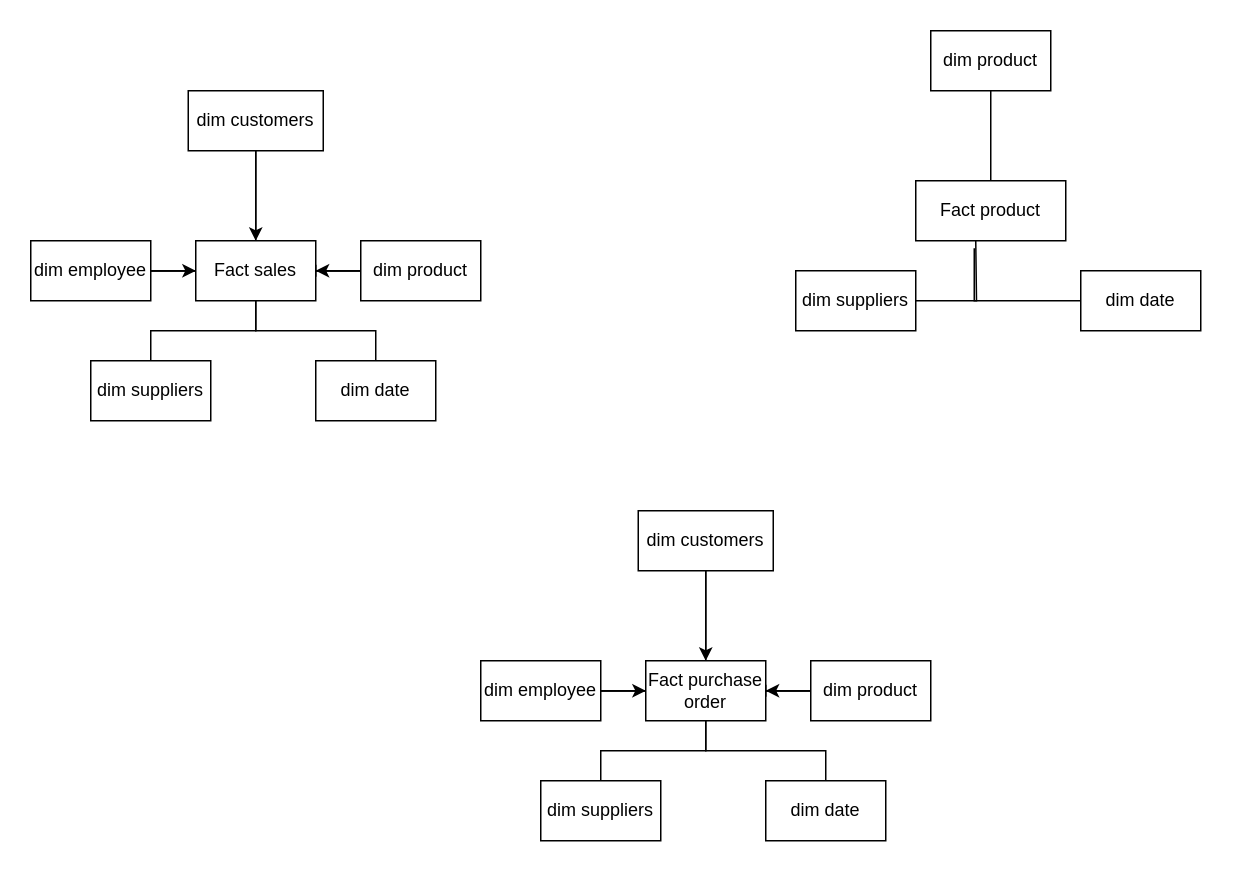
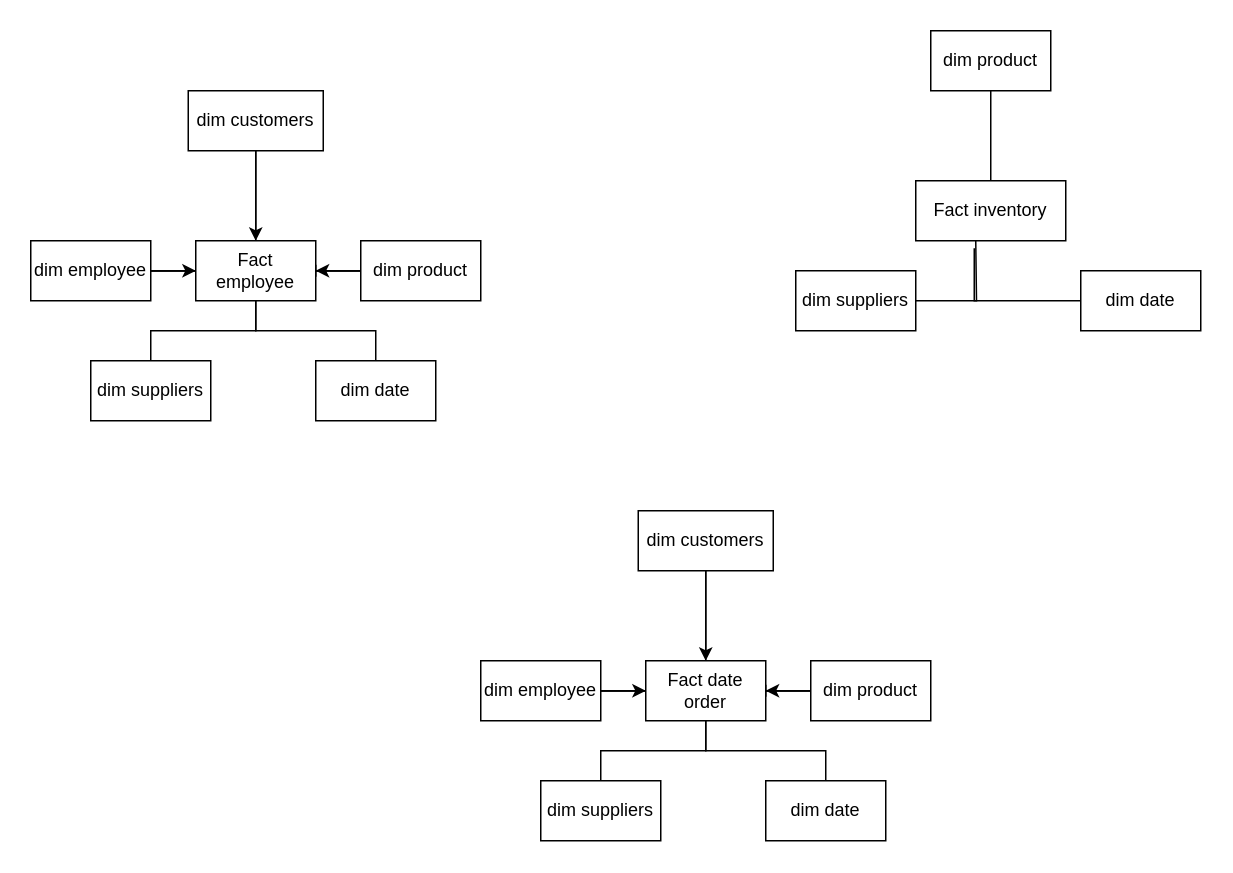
node "Fact product": label "Fact product" -> "Fact inventory"
node "Fact sales": label "Fact sales" -> "Fact employee"
node "Fact purchase order": label "Fact purchase order" -> "Fact date order"
